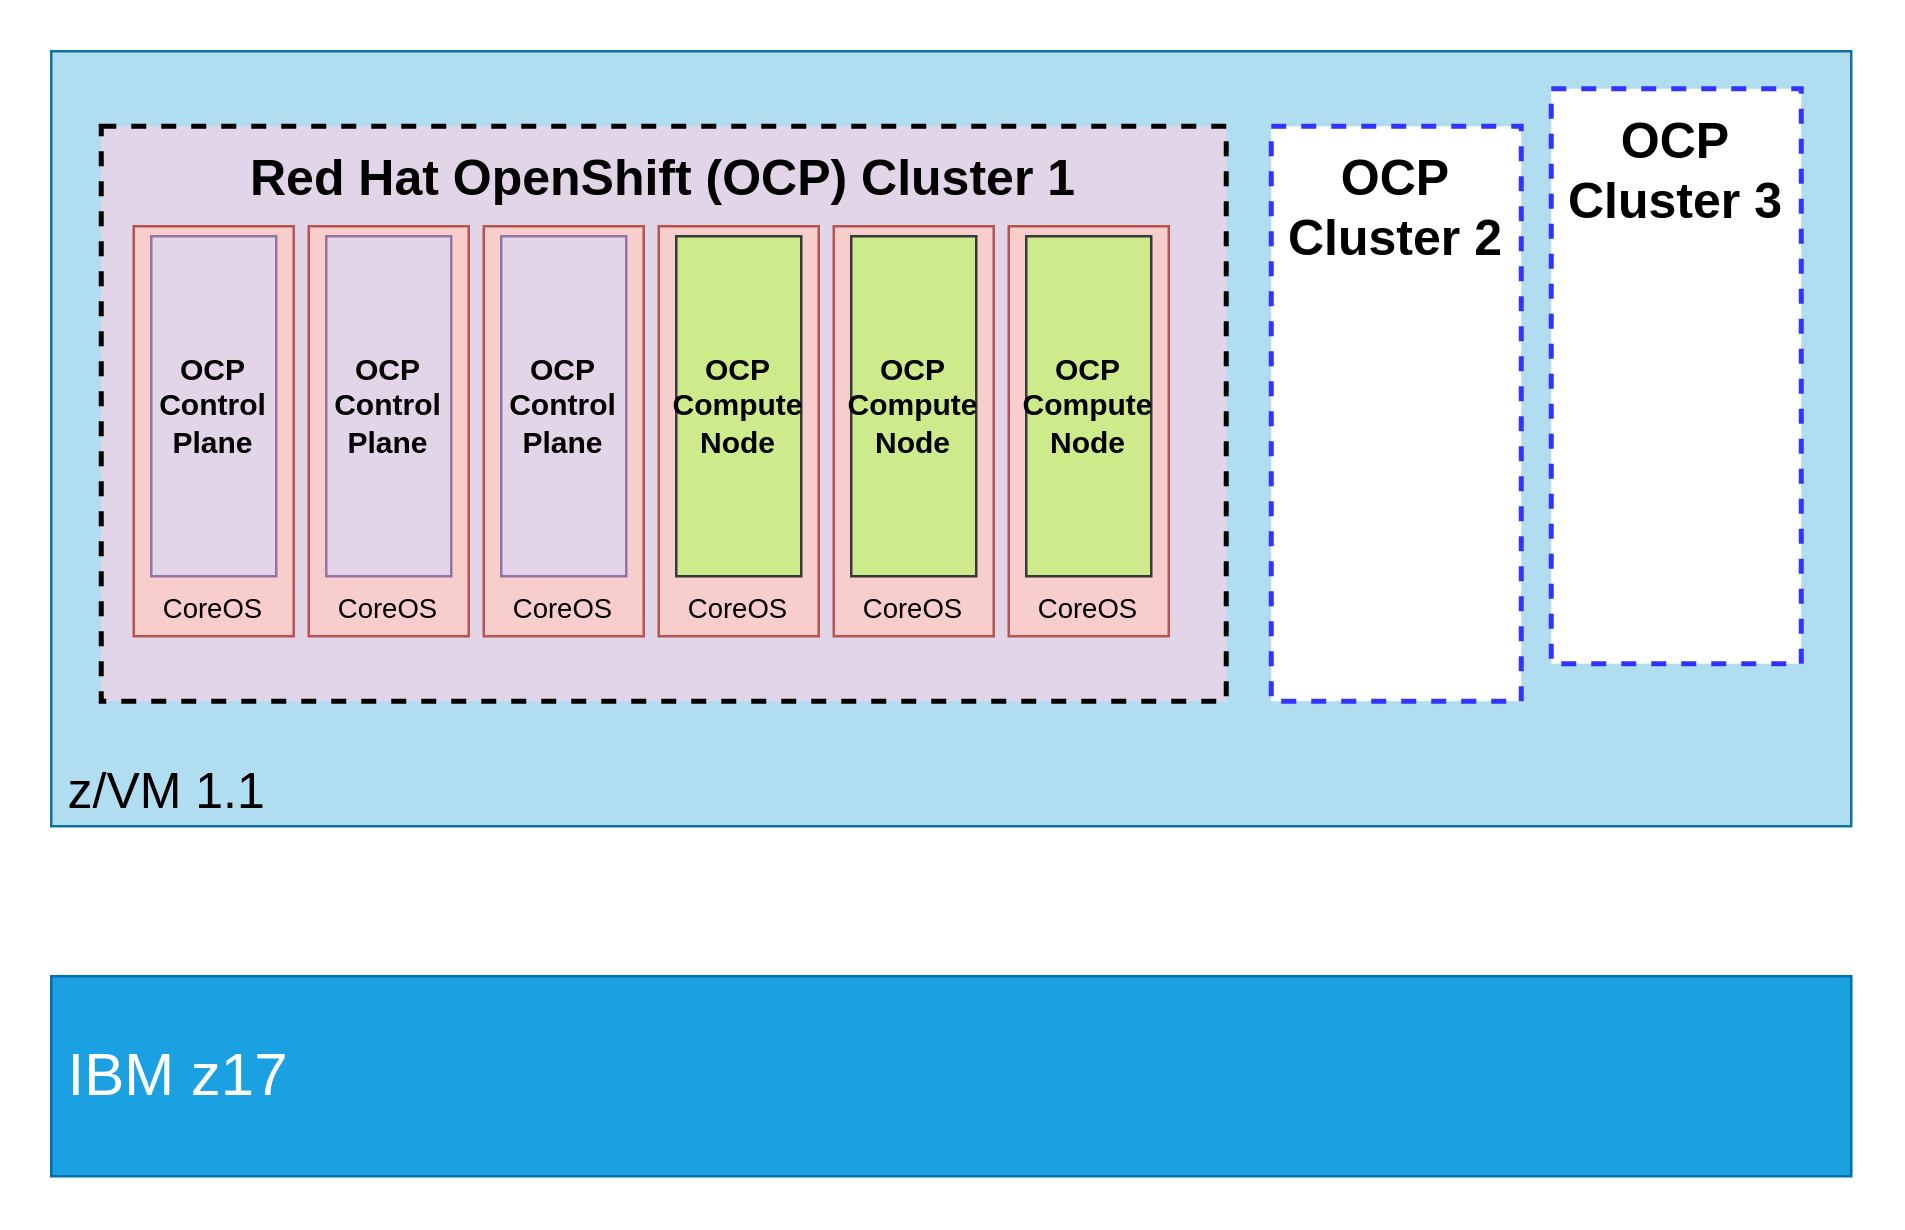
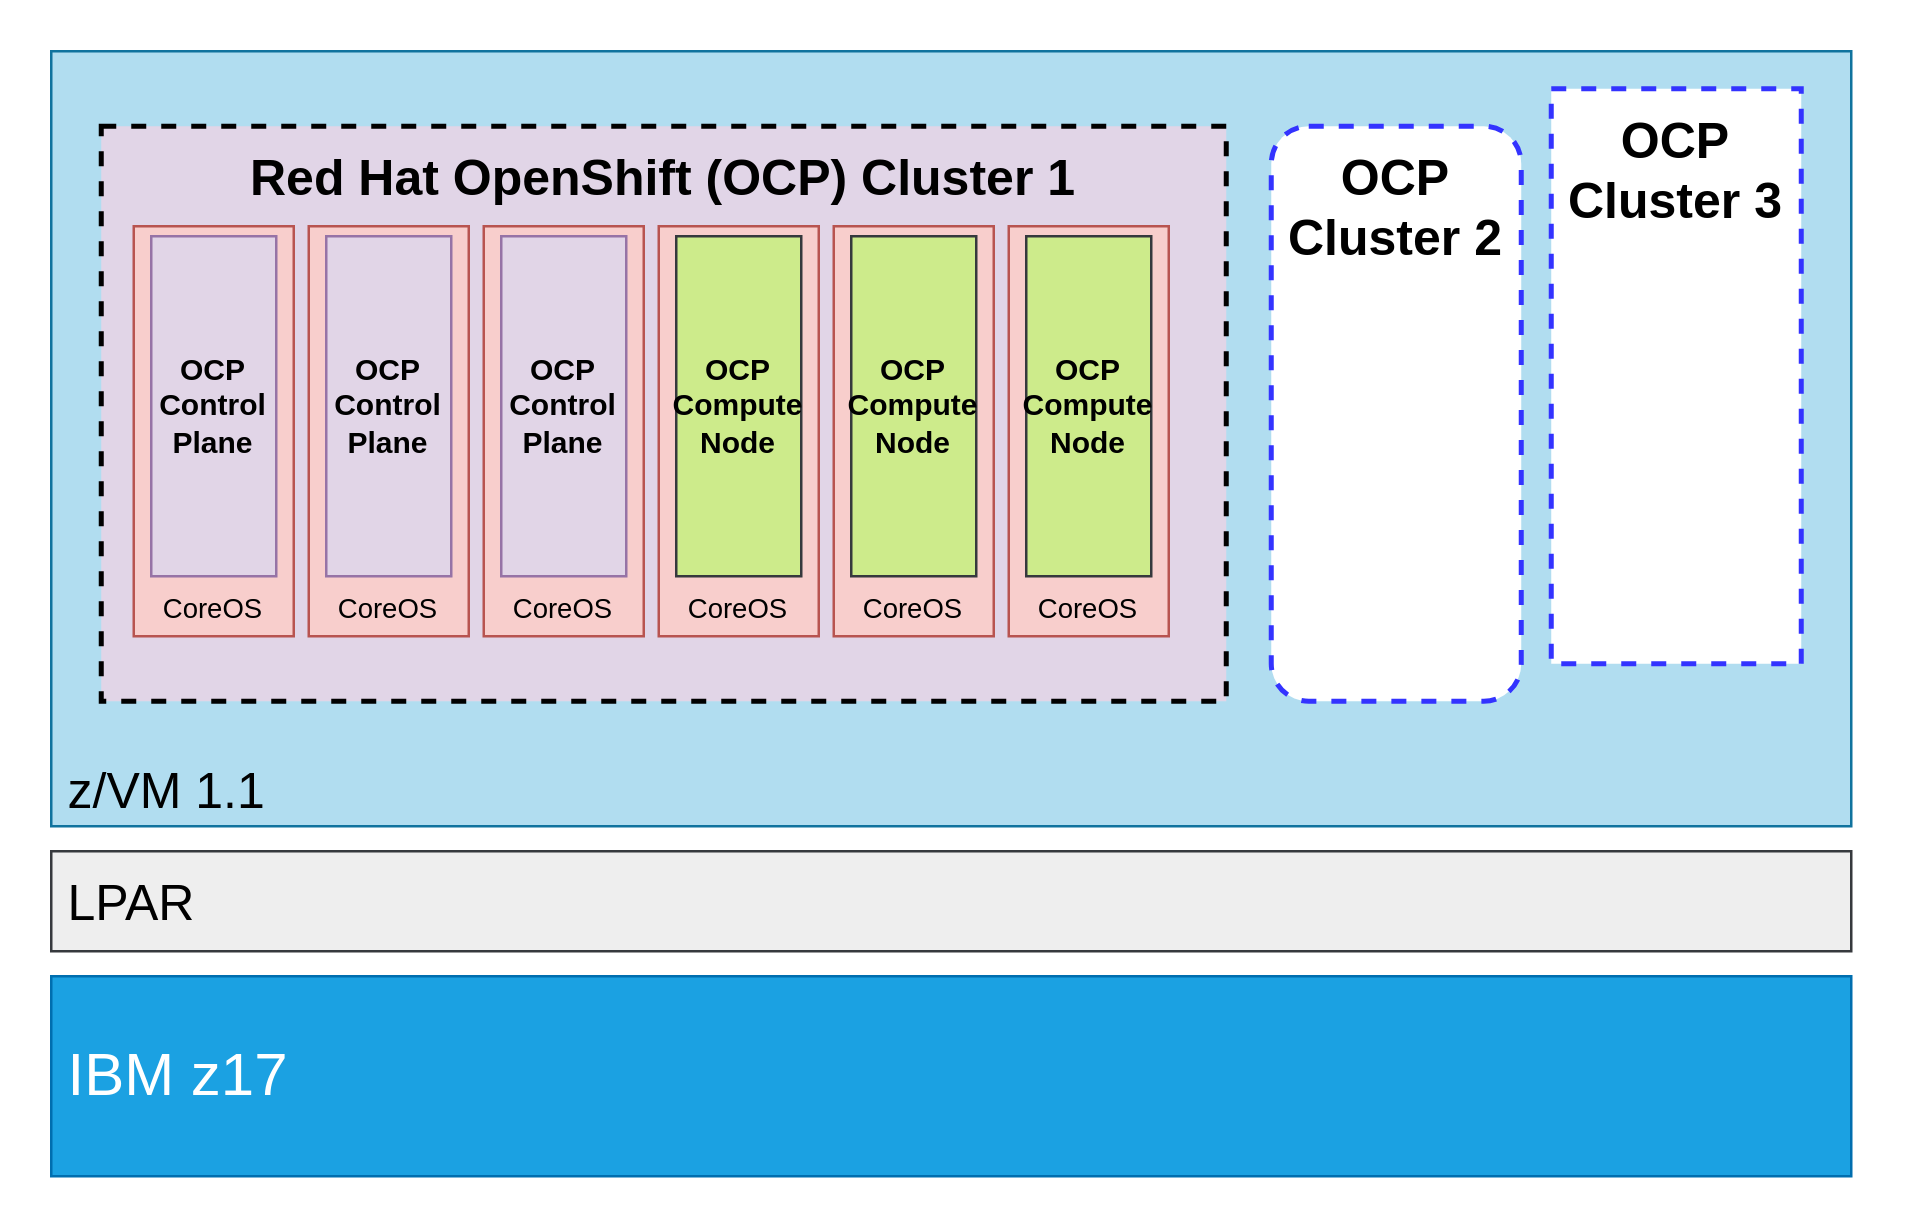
node "OCP Cluster 2": shape rectangle -> rounded rectangle
node "LPAR": added
